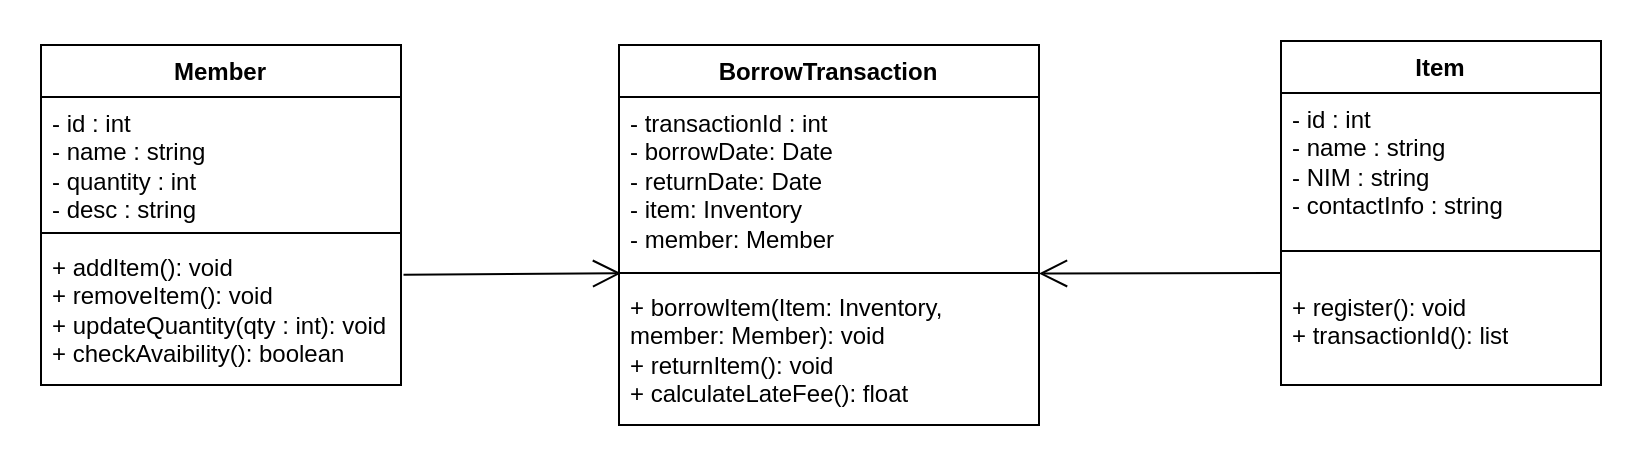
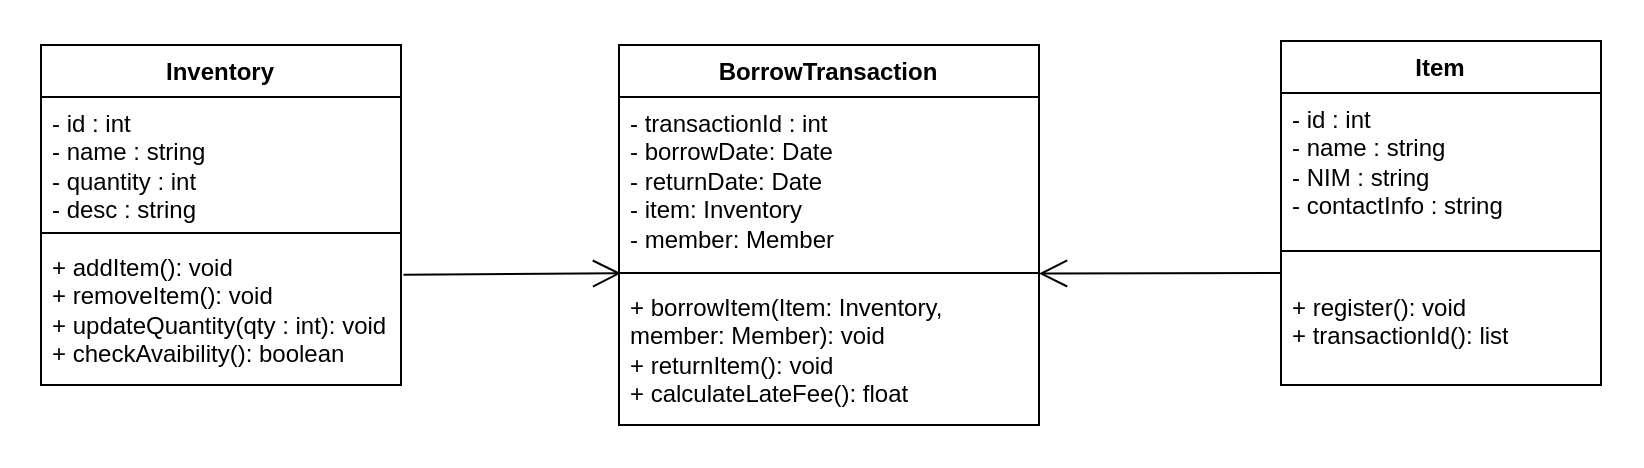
node "Member": label "Member" -> "Inventory"
